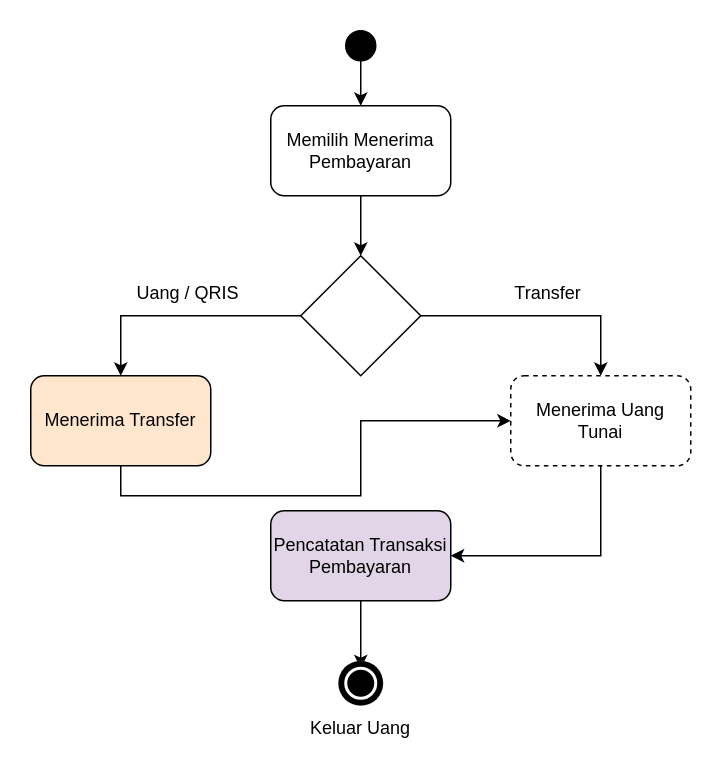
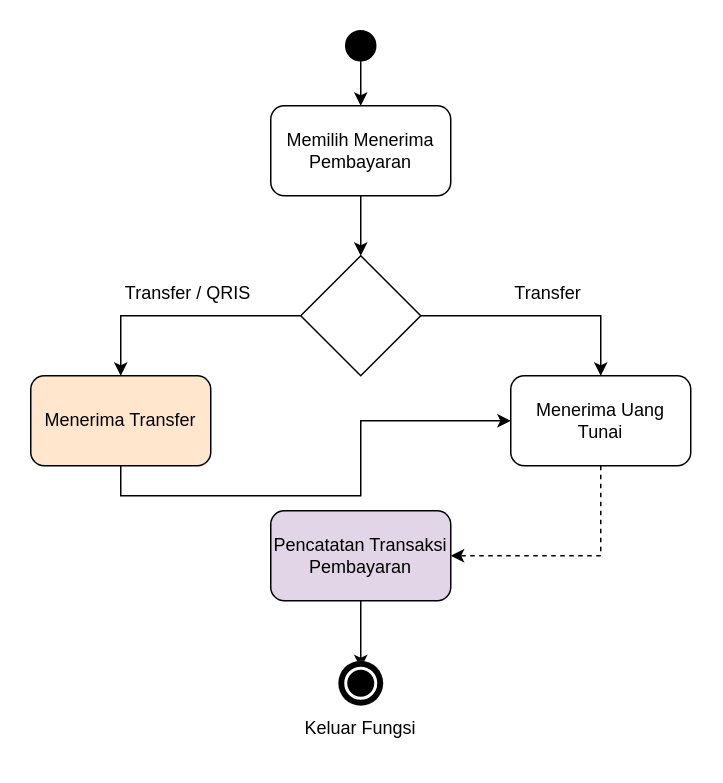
node "Uang / QRIS": label "Uang / QRIS" -> "Transfer / QRIS"
node "Menerima Uang Tunai": style dashed -> solid
edge "Menerima Uang Tunai" -> "Pencatatan Transaksi Pembayaran": style solid -> dashed
node "Keluar Uang": label "Keluar Uang" -> "Keluar Fungsi"
